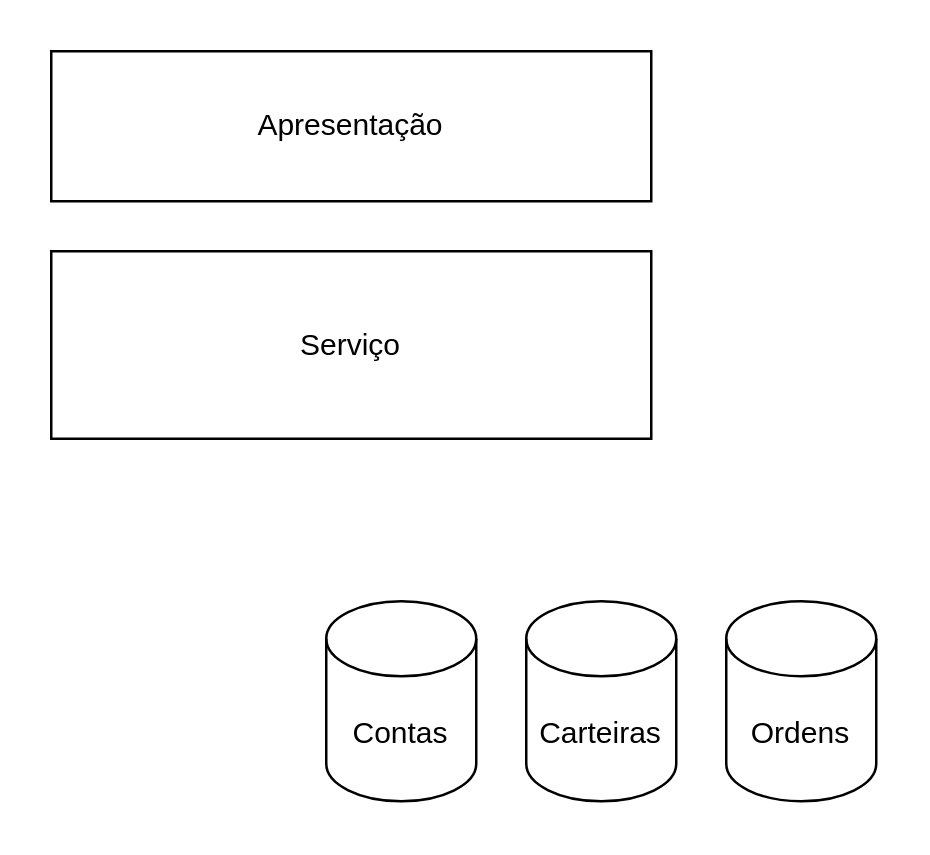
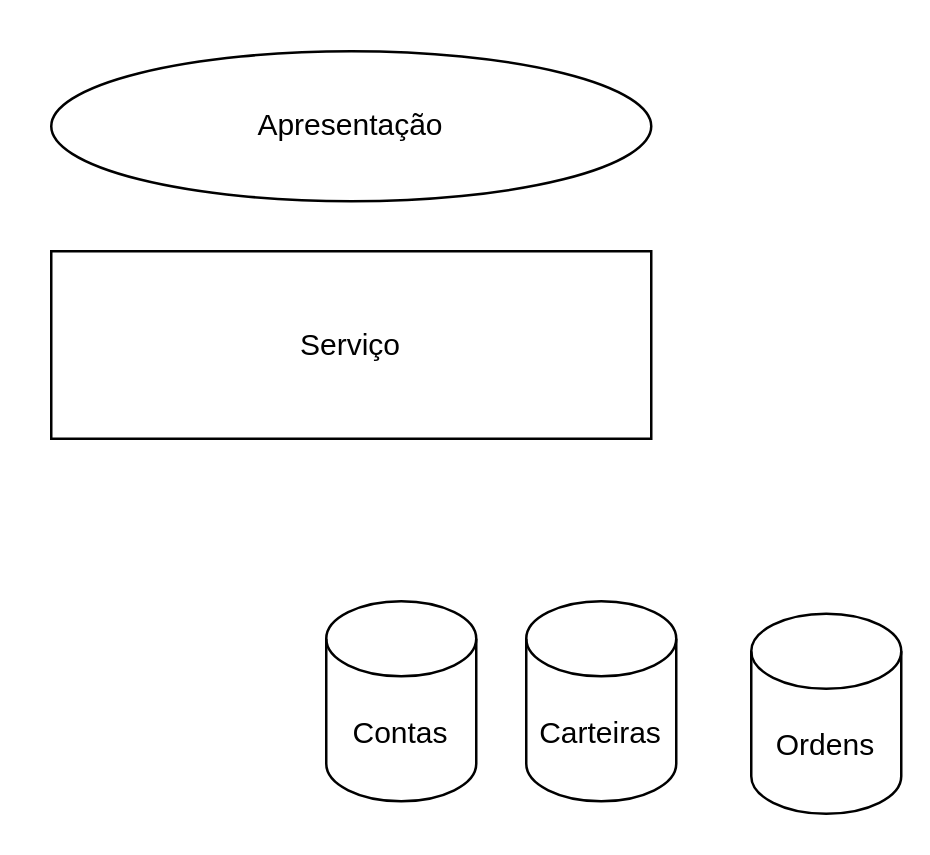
node "Apresentação": shape rectangle -> ellipse
node "Ordens": moved (801, 701) -> (826, 714)
